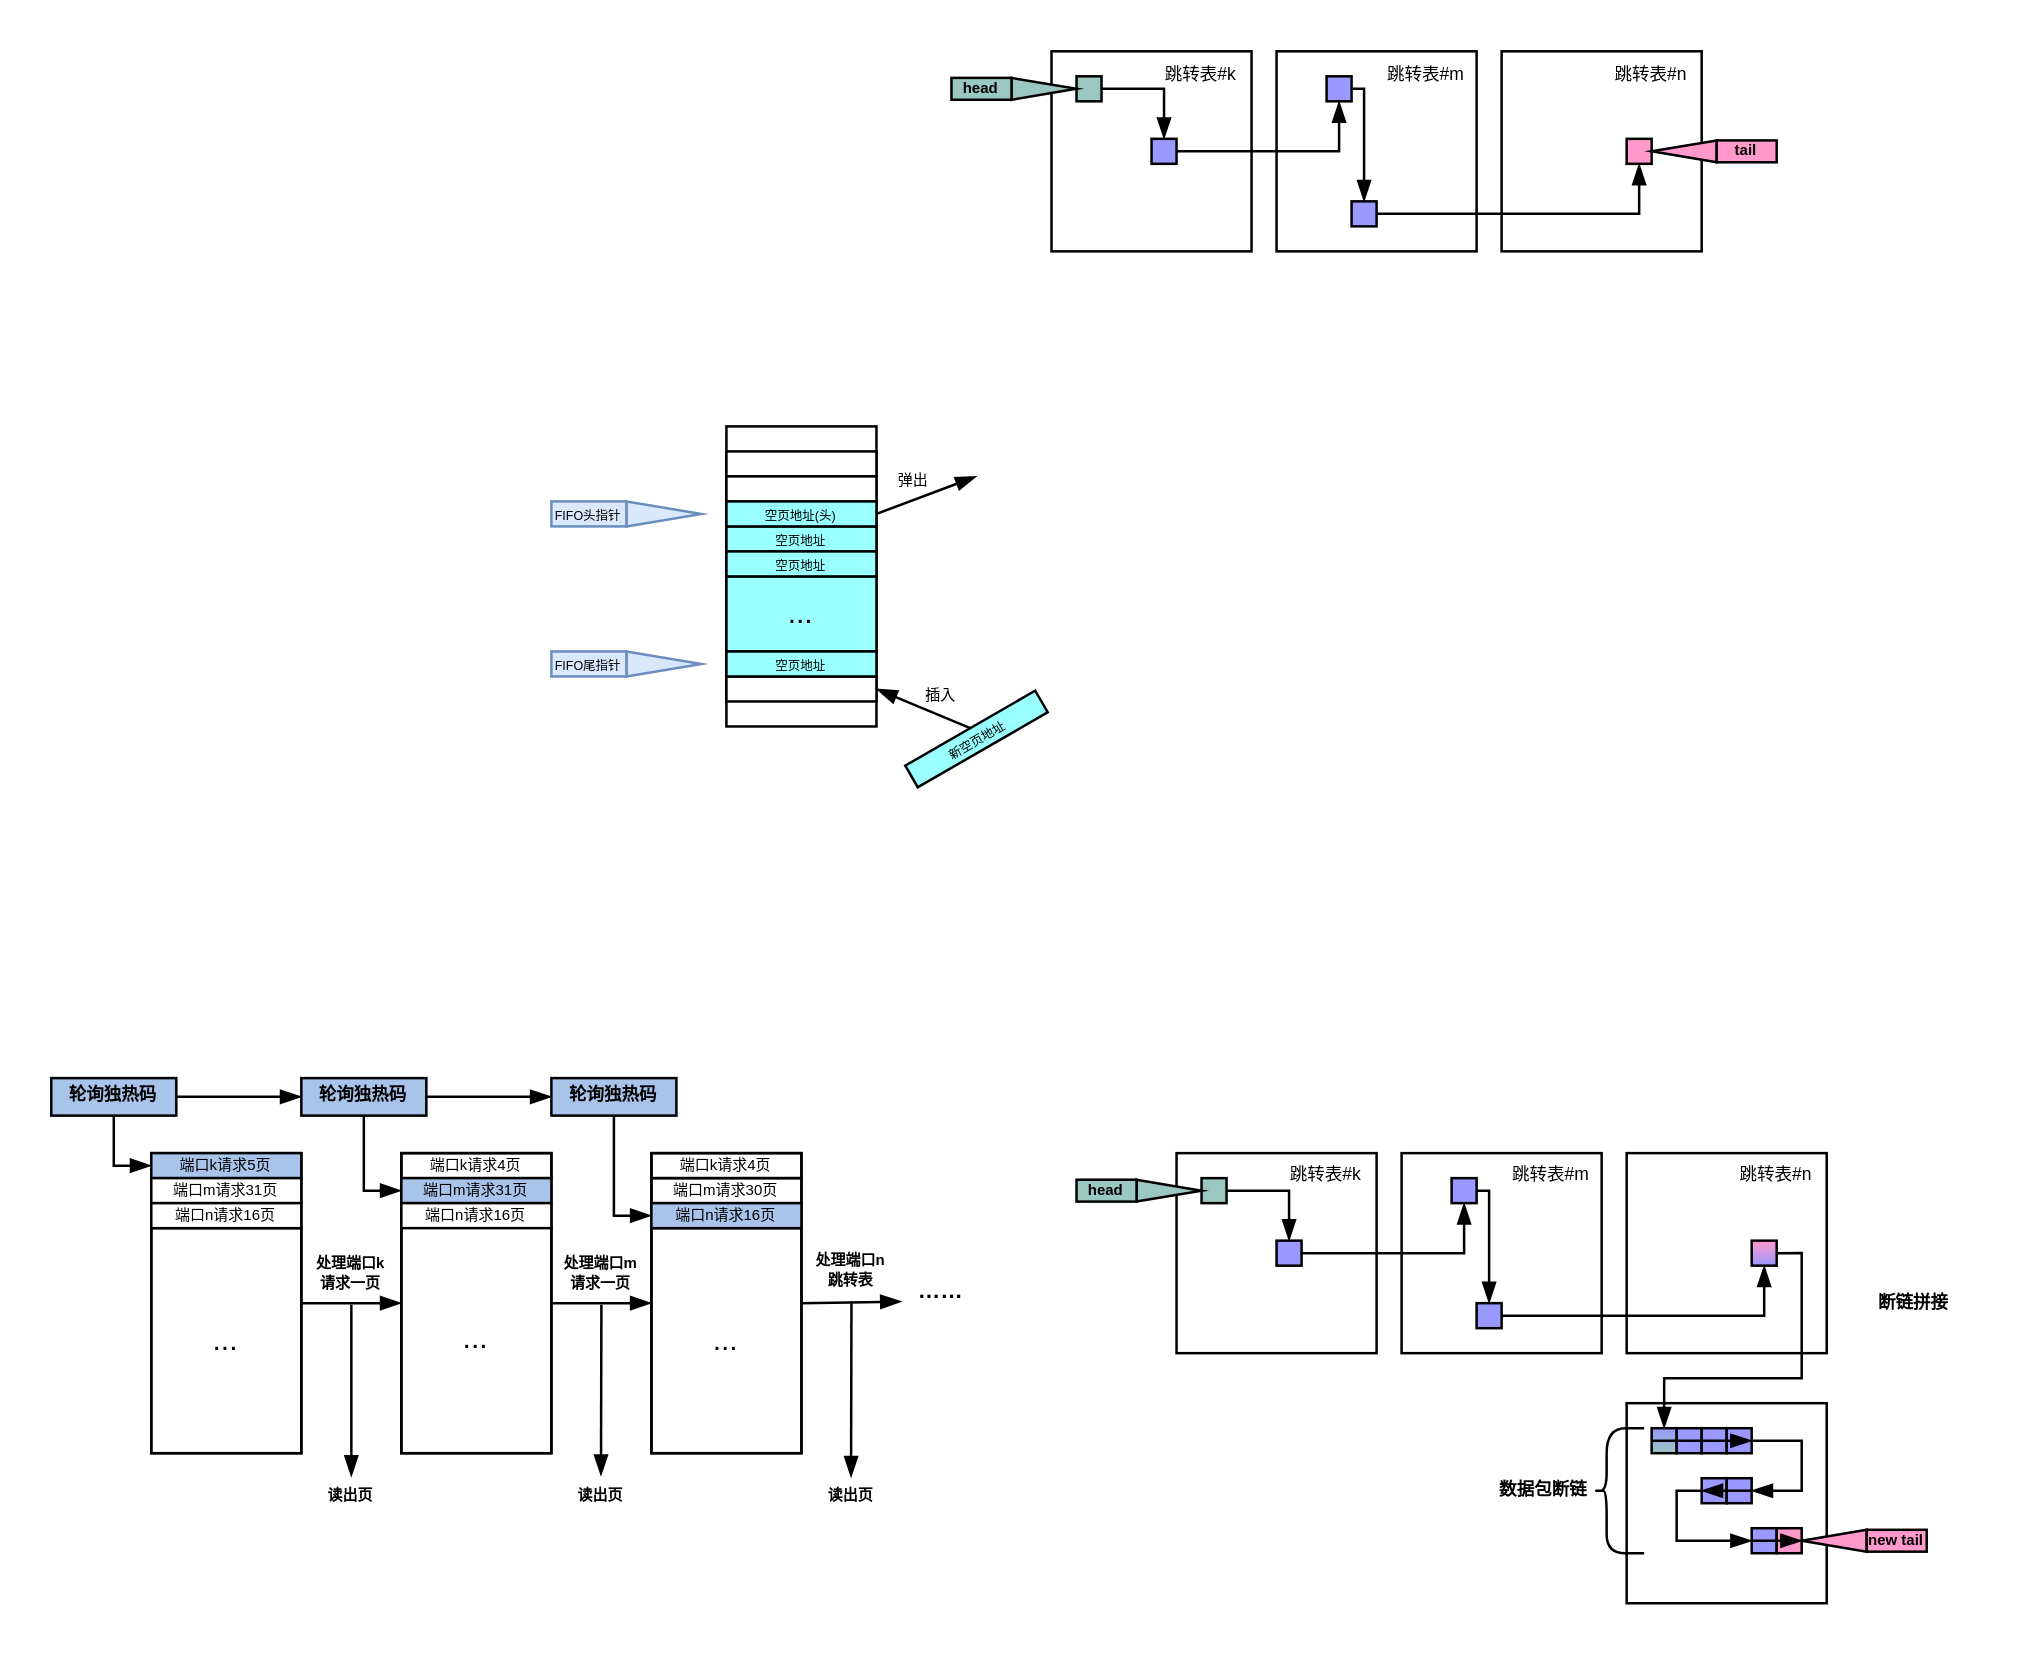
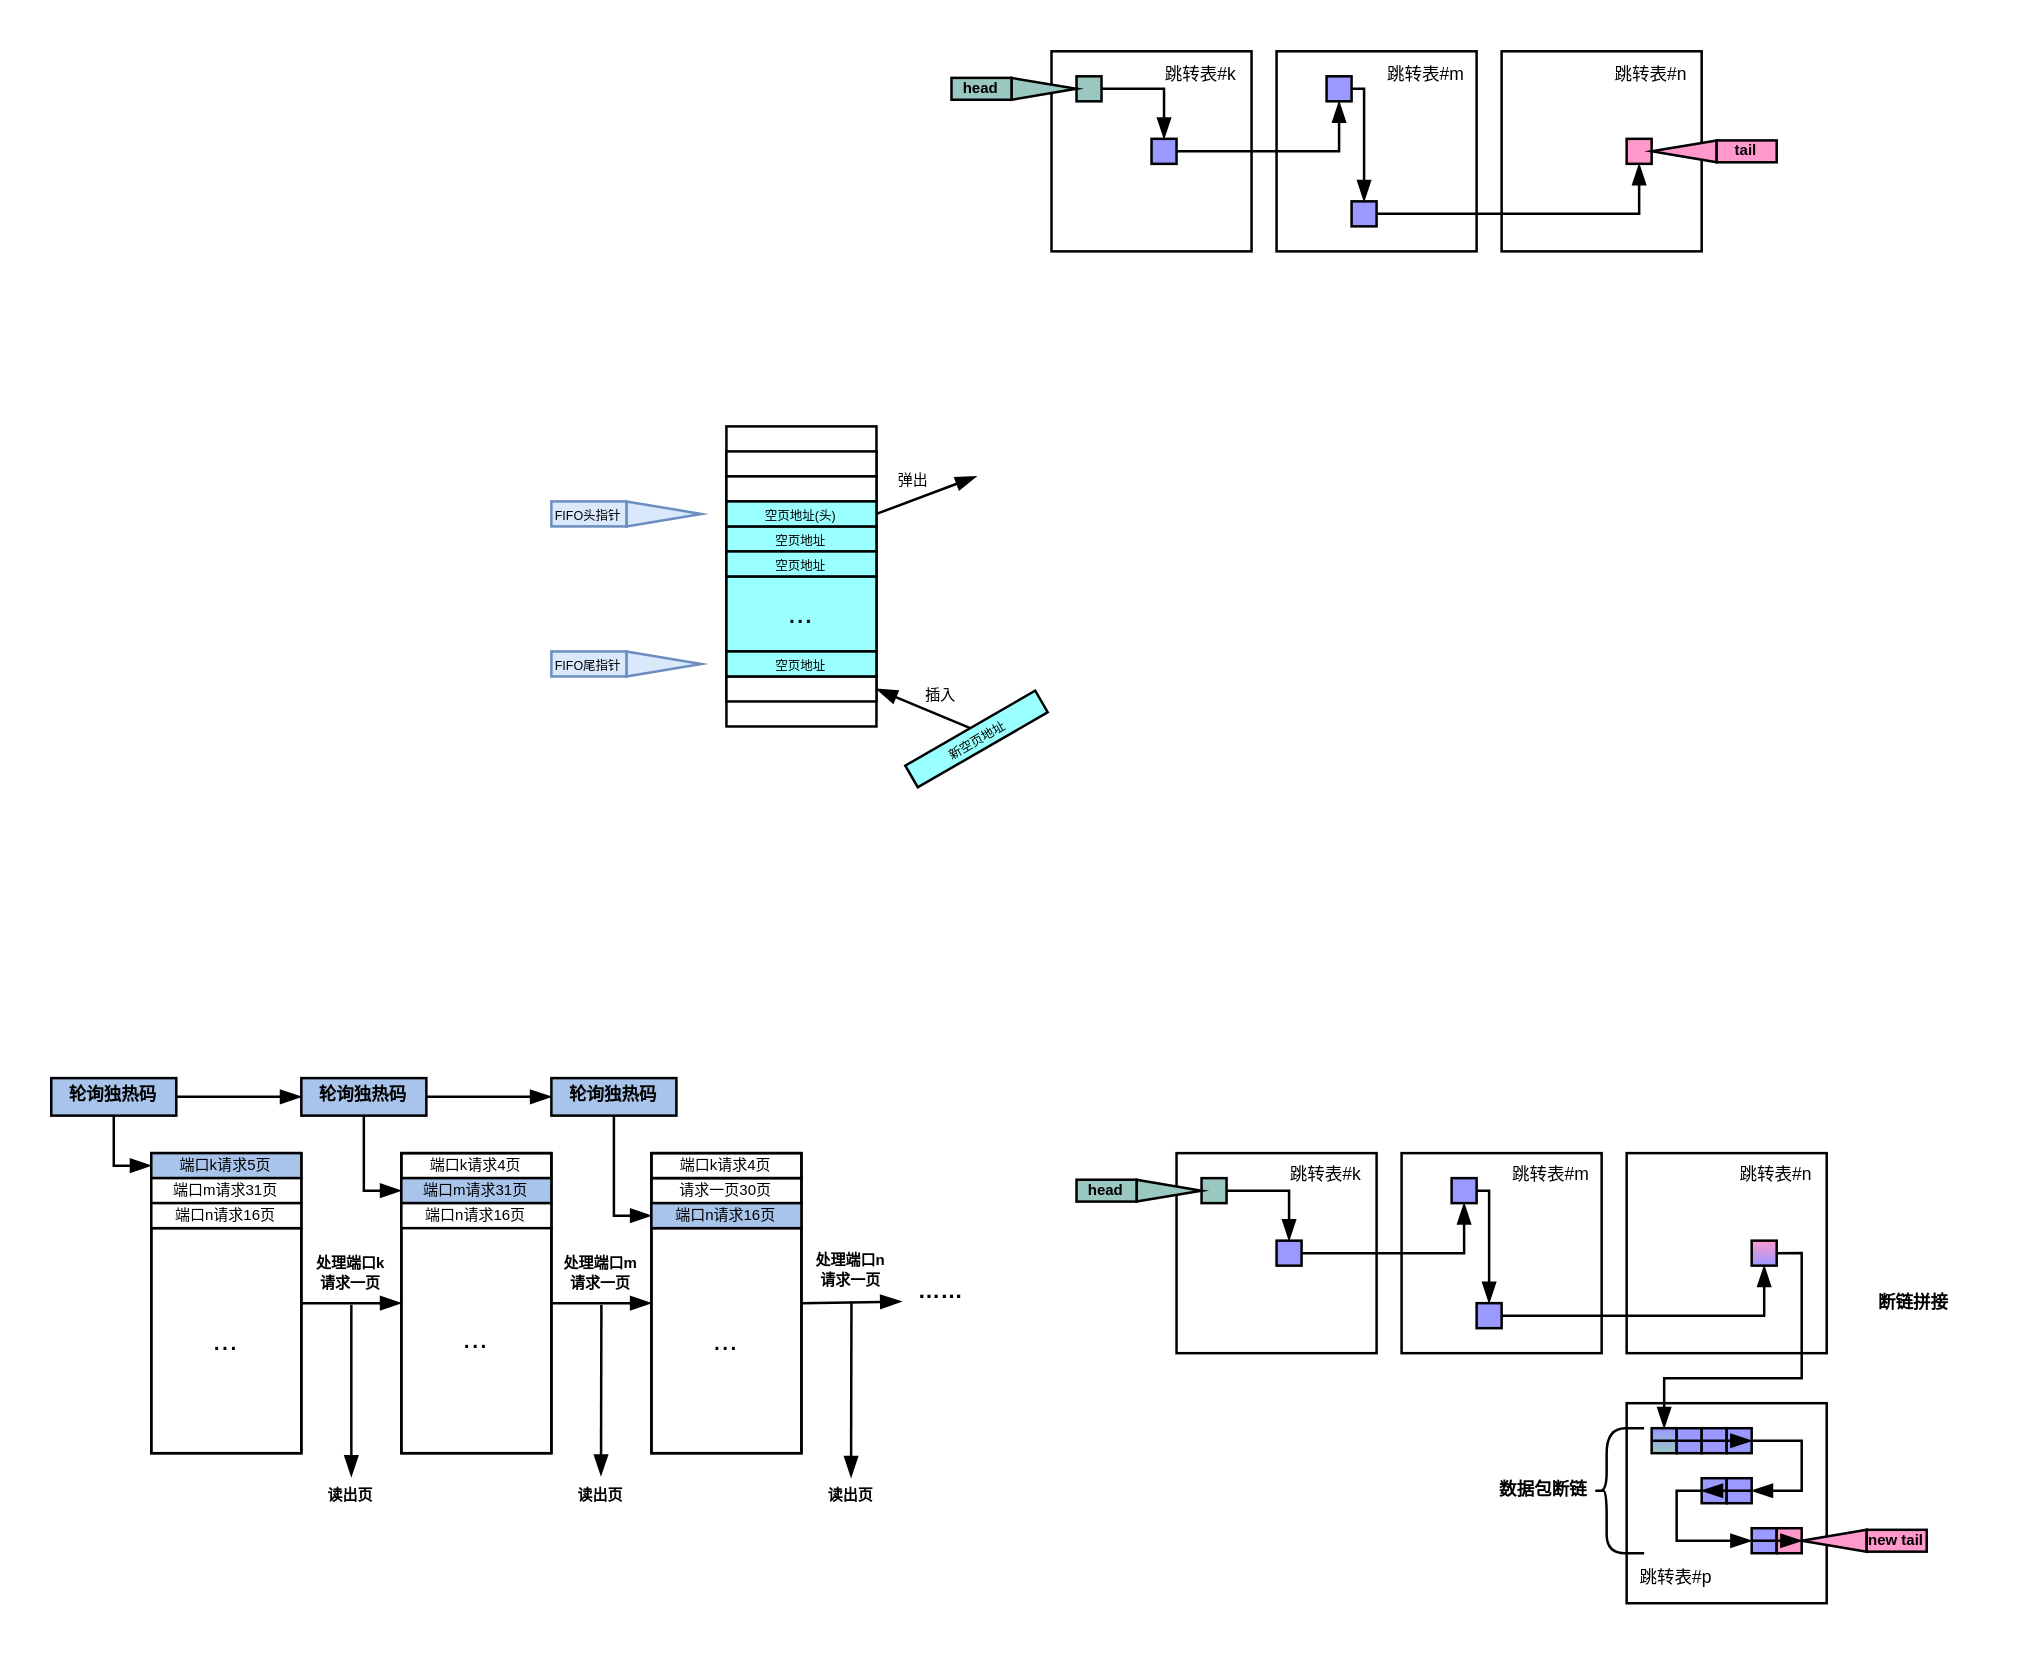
node "端口m请求30页": label "端口m请求30页" -> "请求一页30页"
node "处理端口n 跳转表": label "处理端口n 跳转表" -> "处理端口n 请求一页"
node "跳转表#p": added
